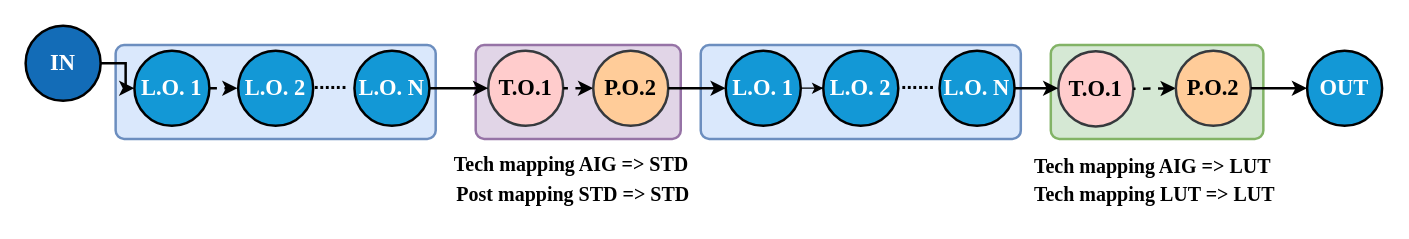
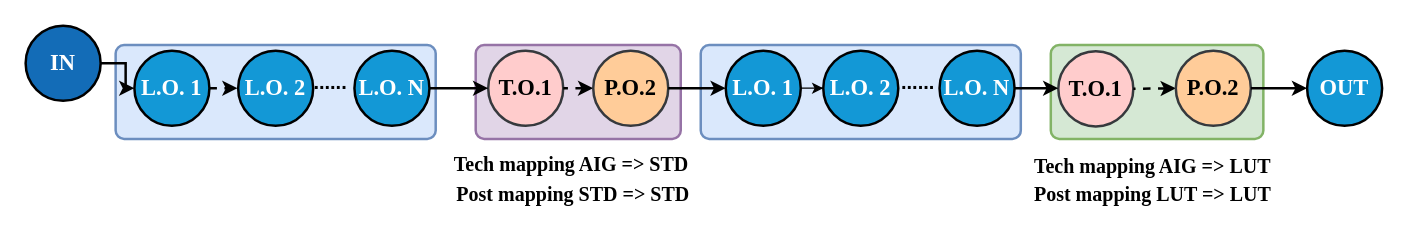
node "Tech mapping LUT => LUT": label "Tech mapping LUT => LUT" -> "Post mapping LUT => LUT"
